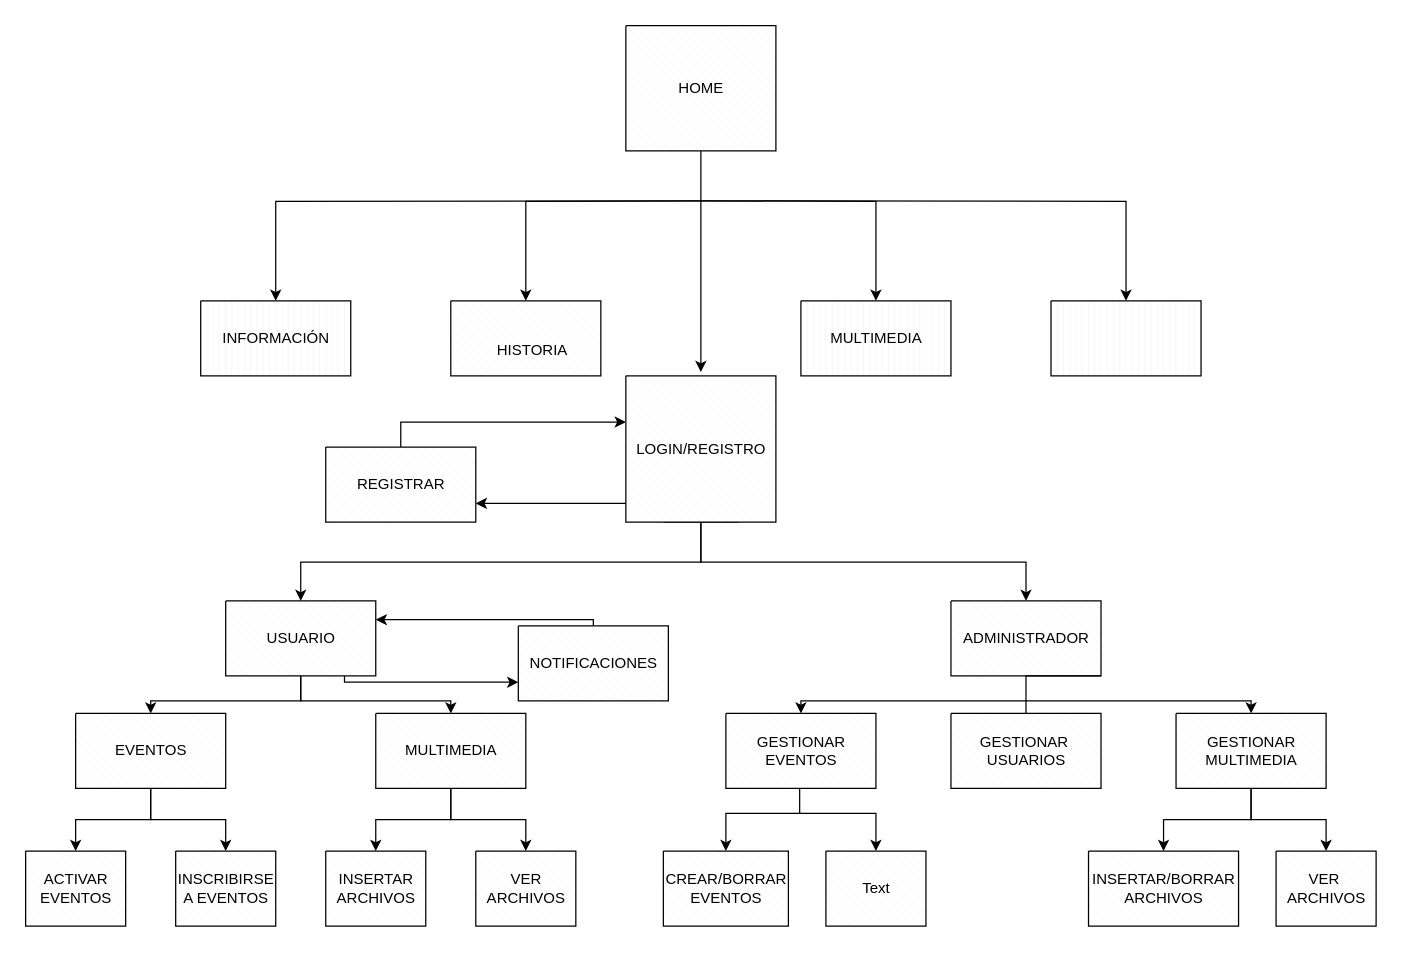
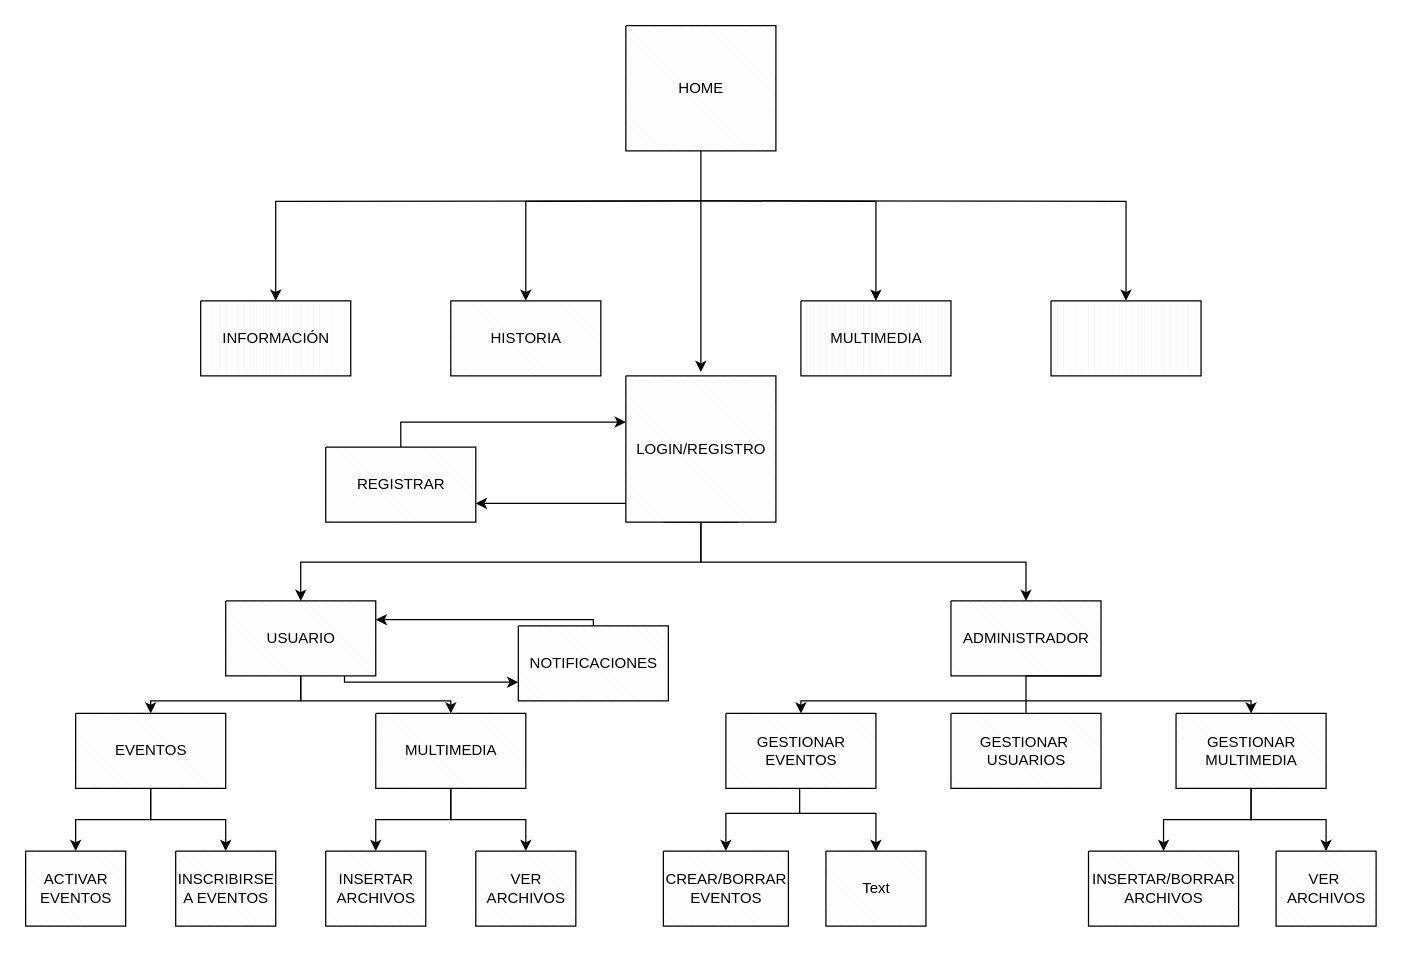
node "HISTORIA": moved (532, 351) -> (526, 338)
